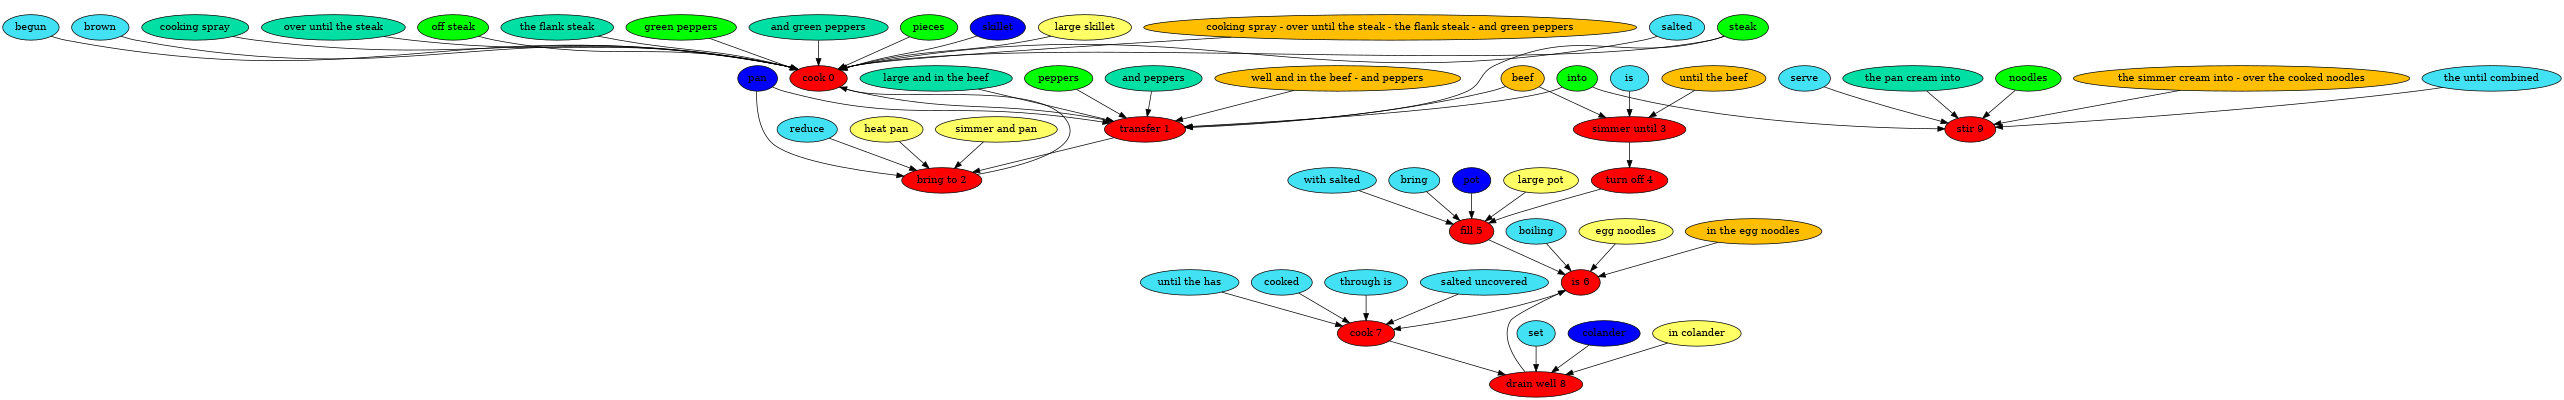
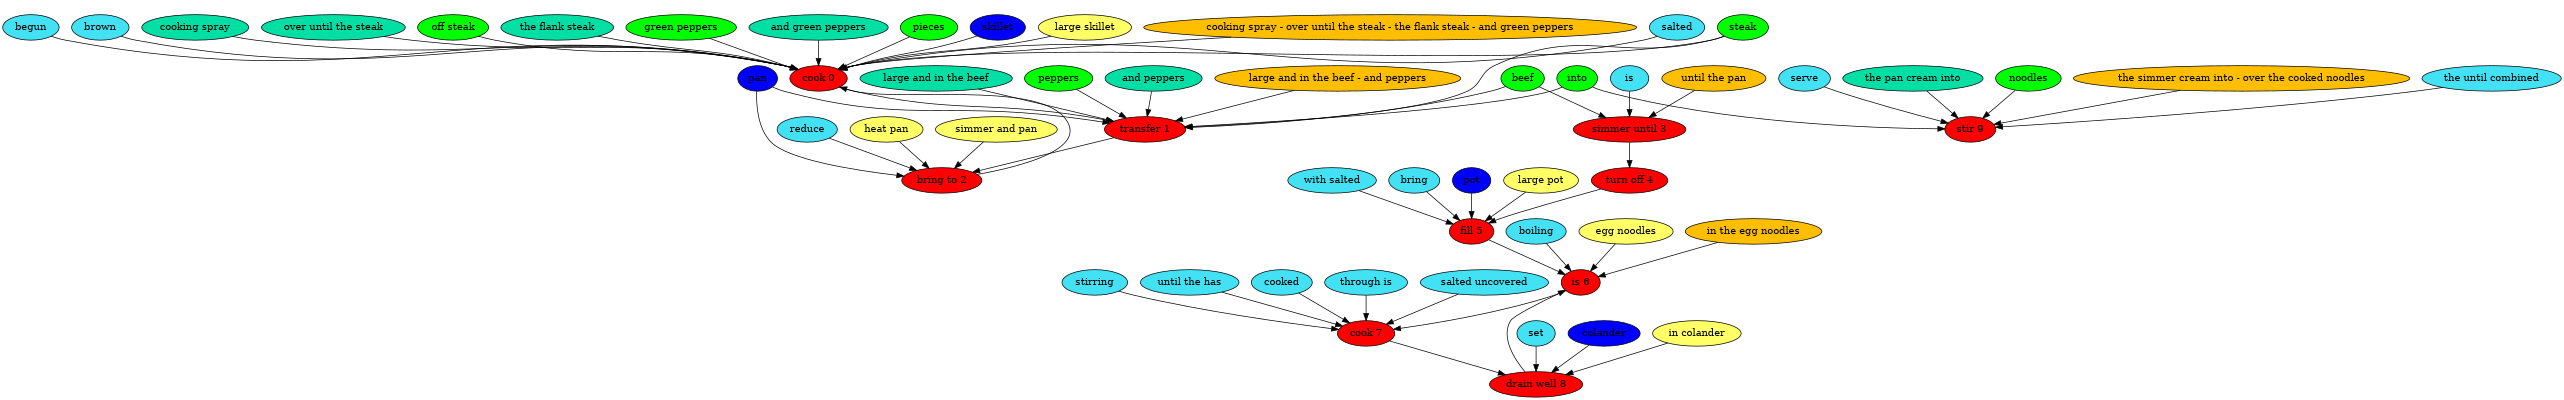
node "well and in the beef - and peppers": label "well and in the beef - and peppers" -> "large and in the beef - and peppers"
node "beef": fillcolor #ffbf00 -> green
node "until the beef": label "until the beef" -> "until the pan"
node "stirring": added
